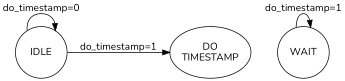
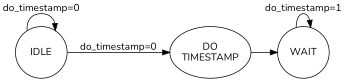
edge "IDLE" -> "DO TIMESTAMP": label "do_timestamp=1" -> "do_timestamp=0"
edge "DO TIMESTAMP" -> "WAIT": added
